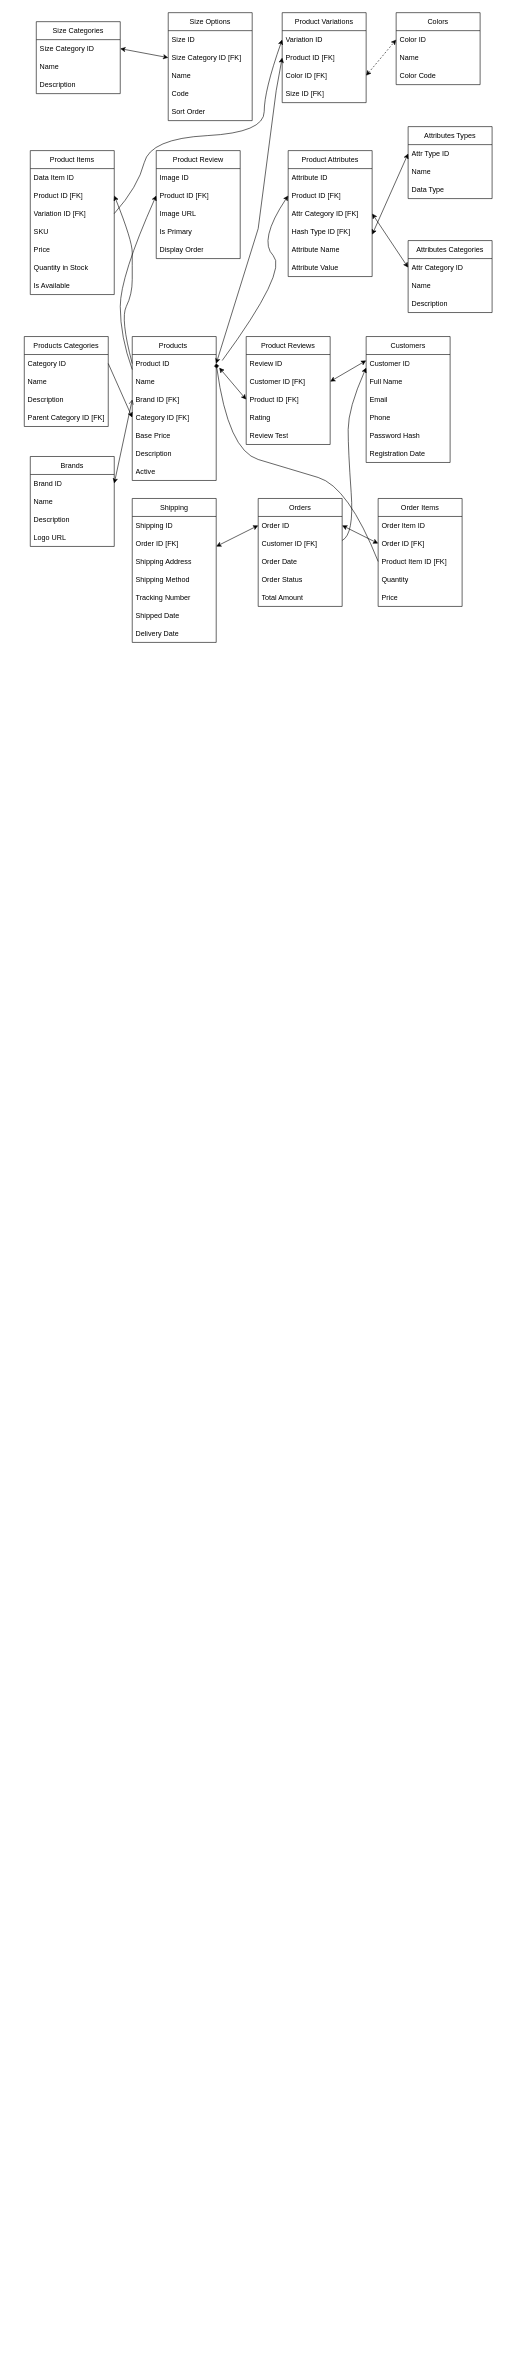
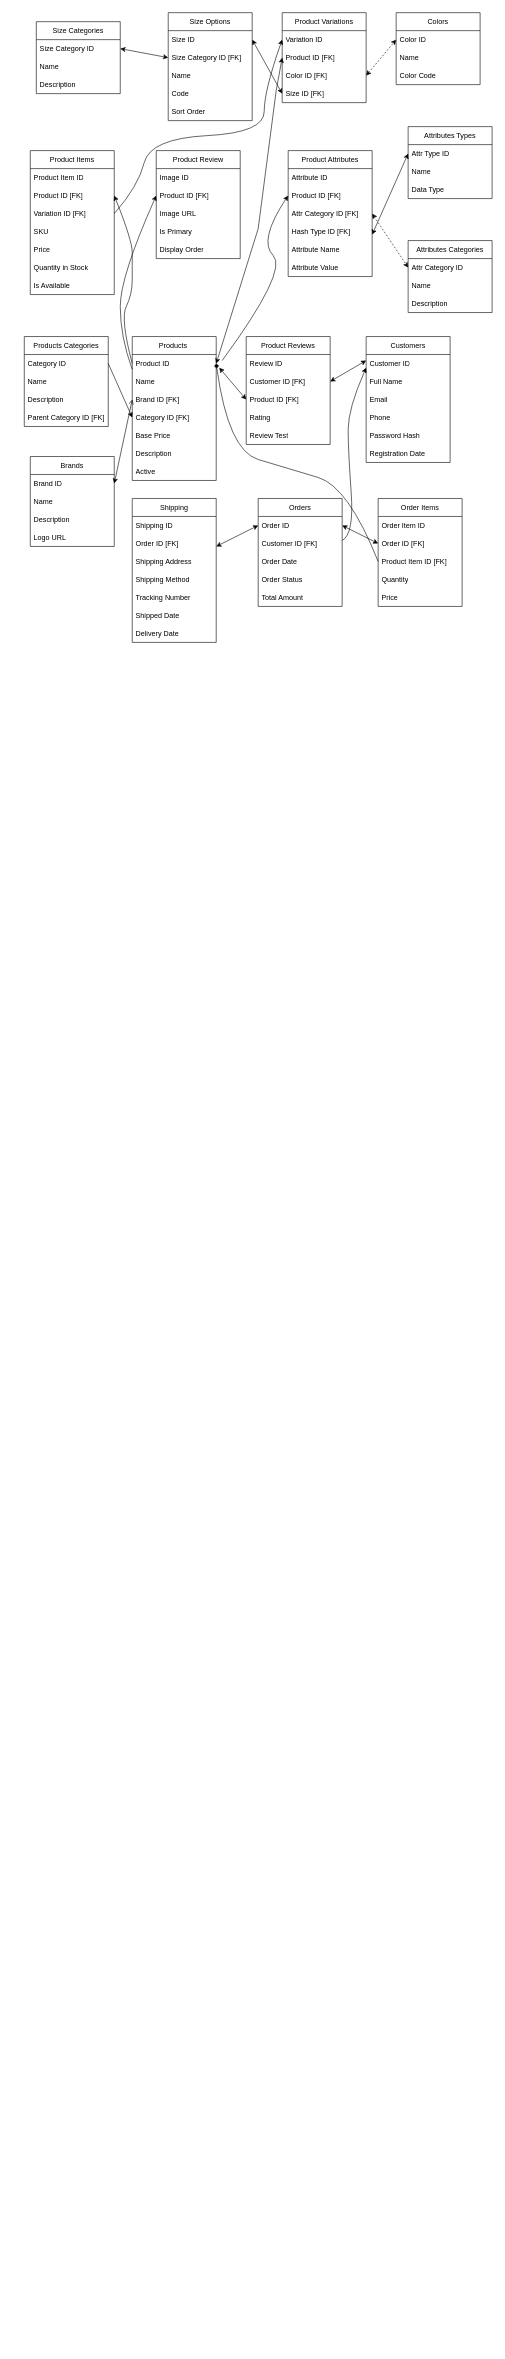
edge "Size ID" -- "Size ID [FK]": added
node "Data Item ID": label "Data Item ID" -> "Product Item ID"
edge "Attr Category ID [FK]" -- "Attr Category ID": style solid -> dashed
